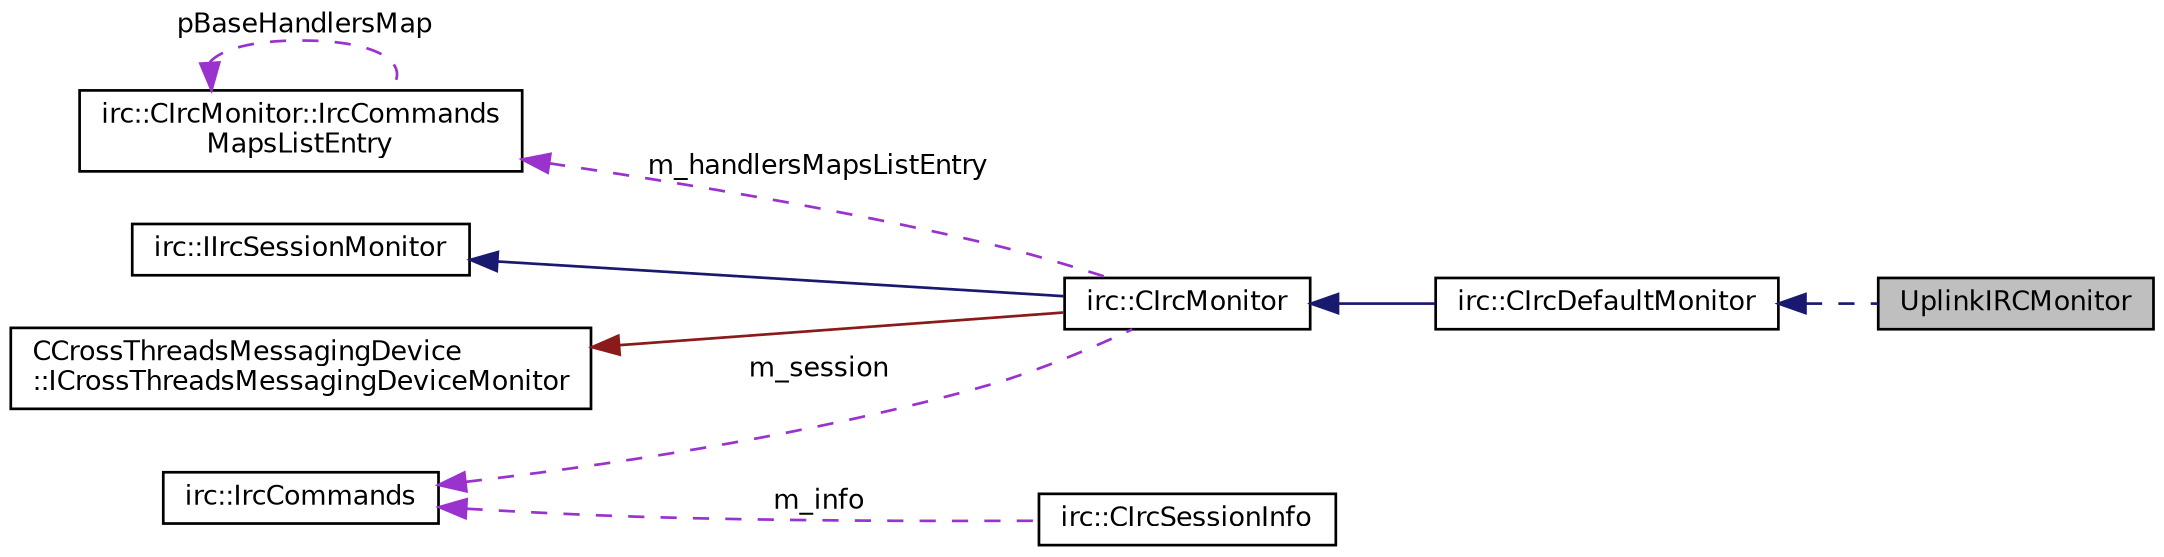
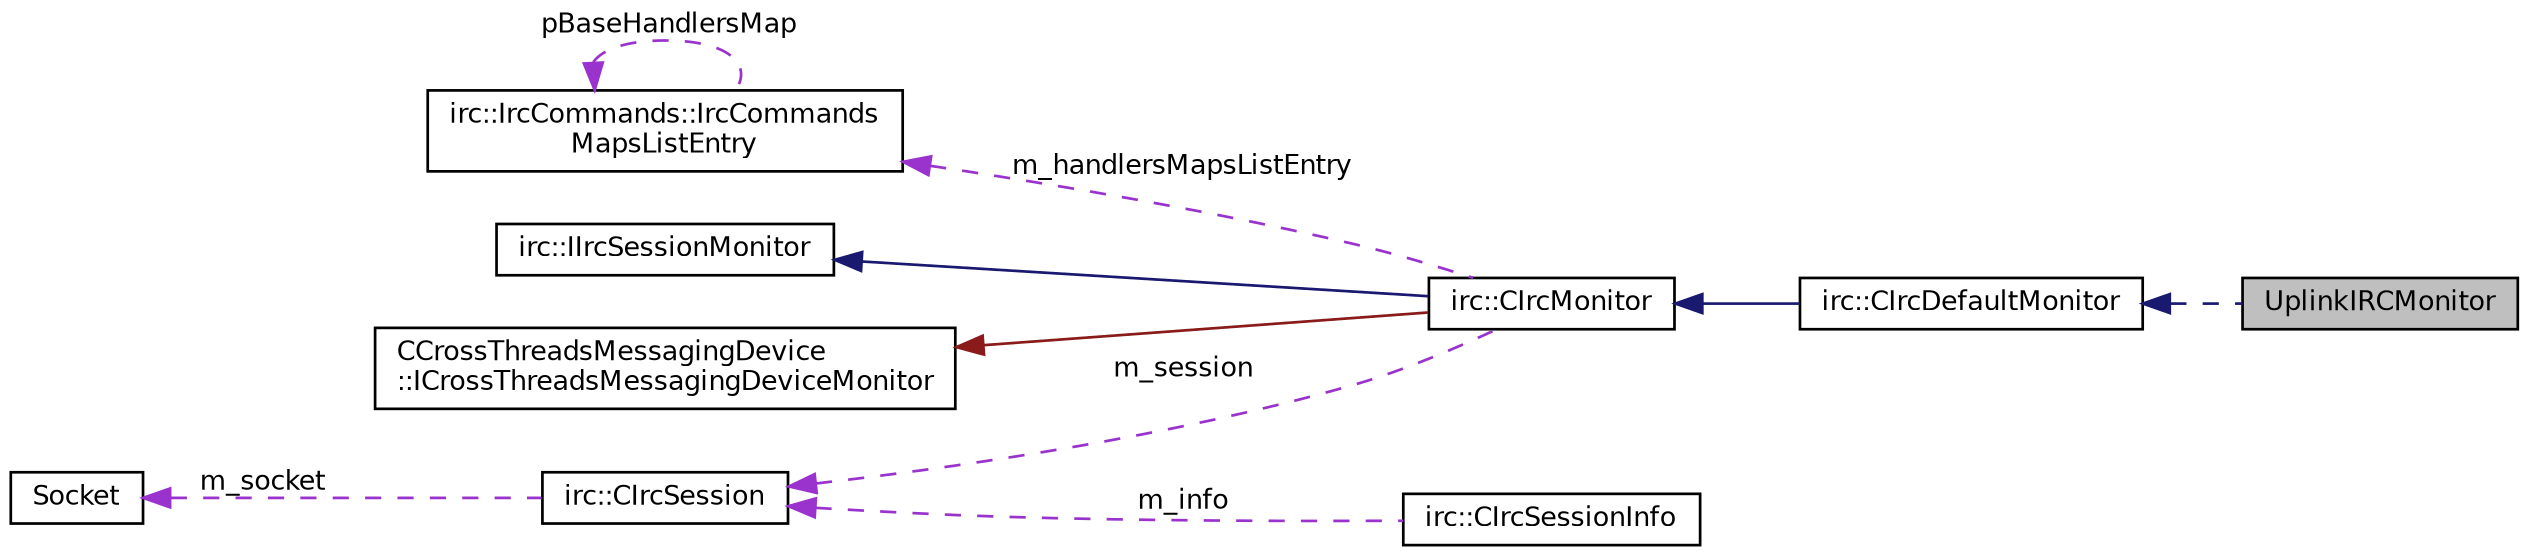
node "irc::CIrcMonitor::IrcCommands MapsListEntry": label "irc::CIrcMonitor::IrcCommands MapsListEntry" -> "irc::IrcCommands::IrcCommands MapsListEntry"
node "Socket": added
node "irc::IrcCommands": label "irc::IrcCommands" -> "irc::CIrcSession"
